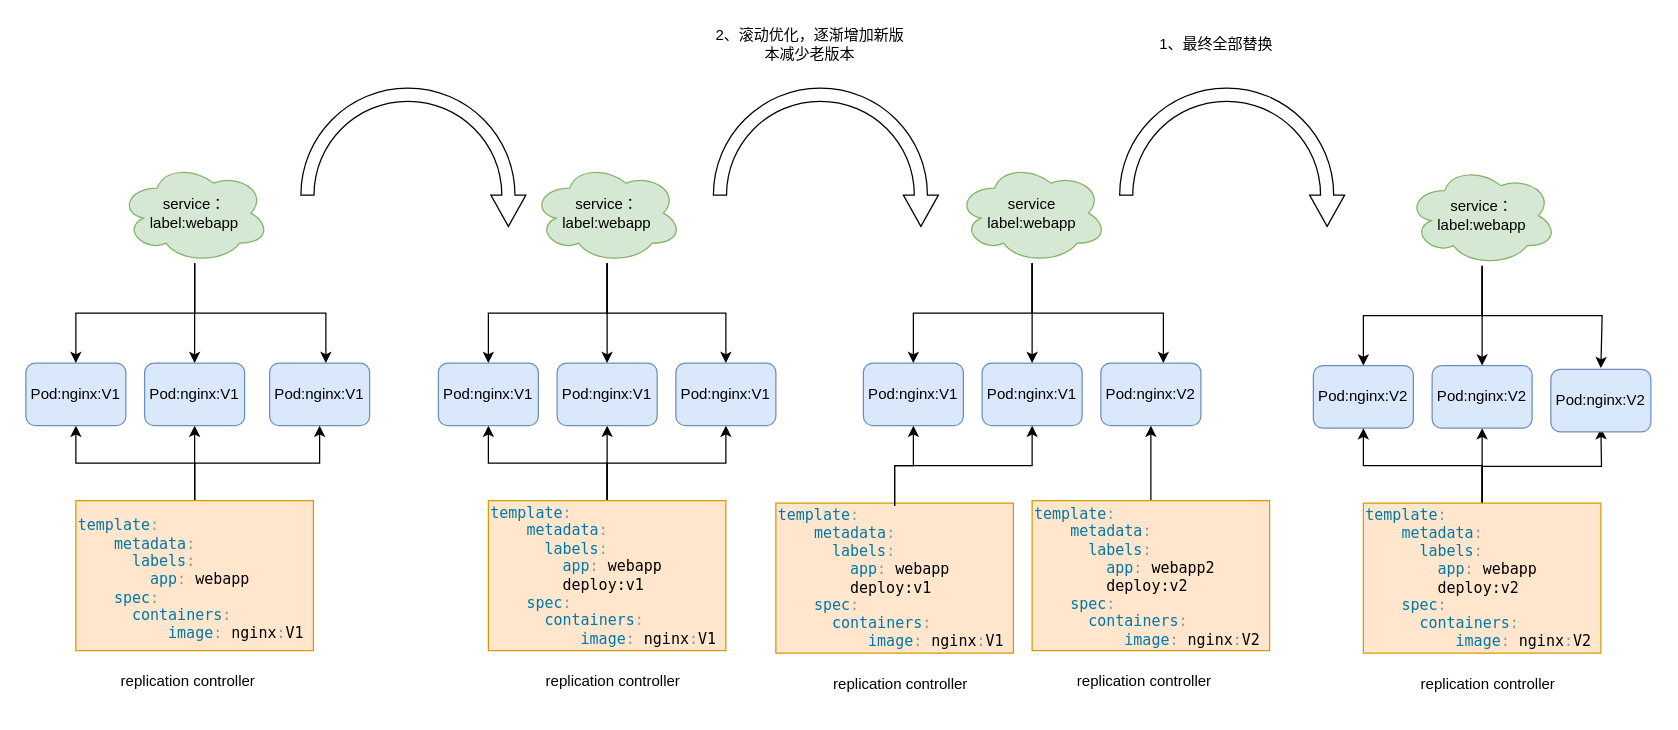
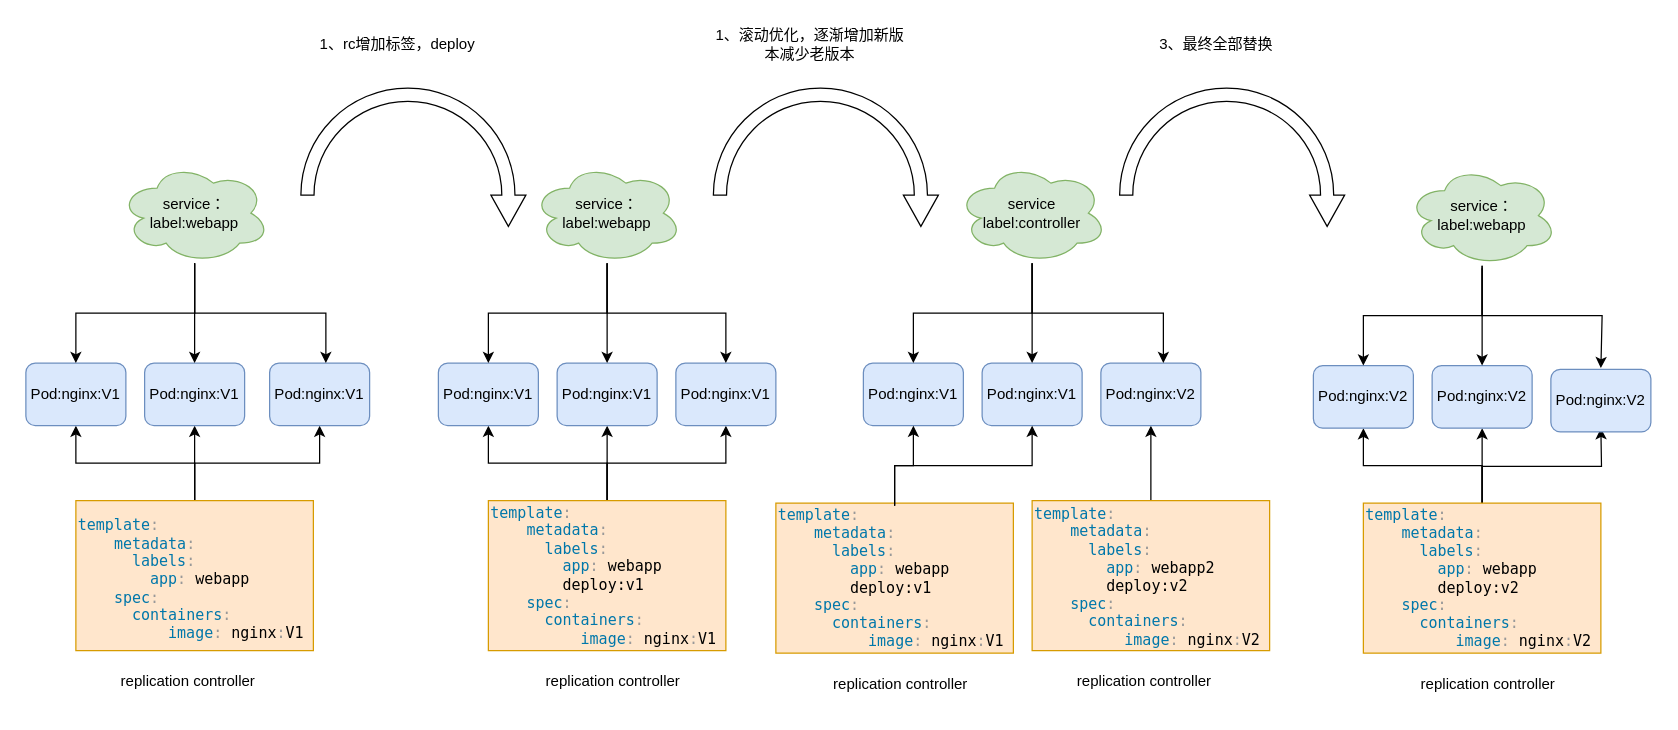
node "1、rc增加标签，deploy": added
node "2、滚动优化，逐渐增加新版本减少老版本": label "2、滚动优化，逐渐增加新版本减少老版本" -> "1、滚动优化，逐渐增加新版本减少老版本"
node "1、最终全部替换": label "1、最终全部替换" -> "3、最终全部替换"
node "service label:webapp": label "service label:webapp" -> "service label:controller"
